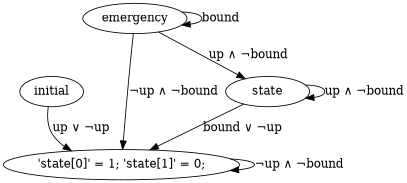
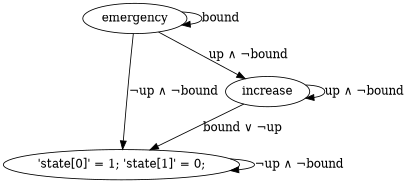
node "initial": removed
node "state": label "state" -> "increase"
